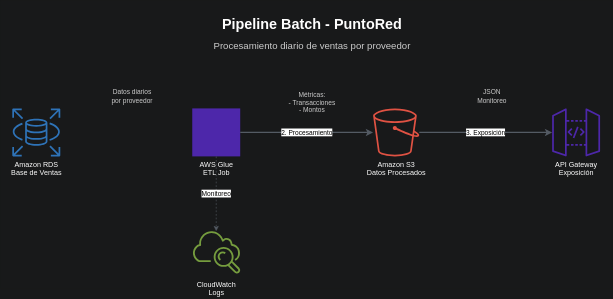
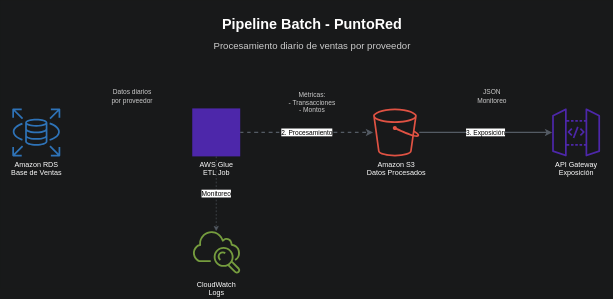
edge "AWS Glue ETL Job" -> "Amazon S3 Datos Procesados": style solid -> dashed
